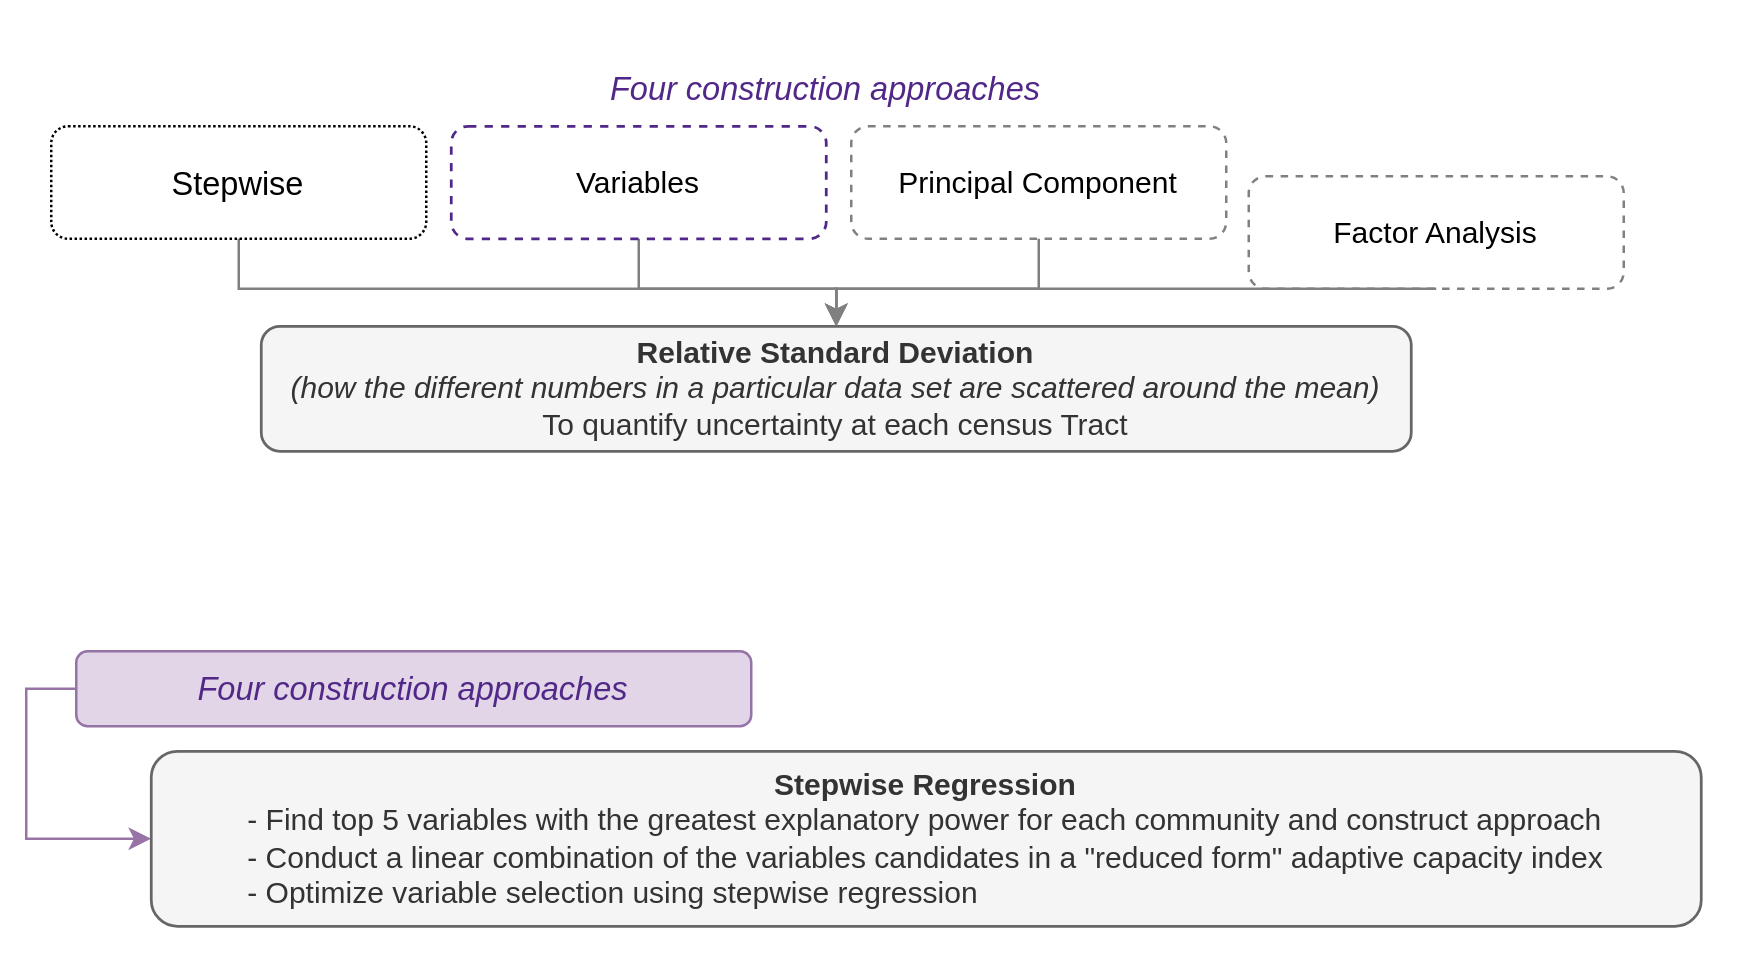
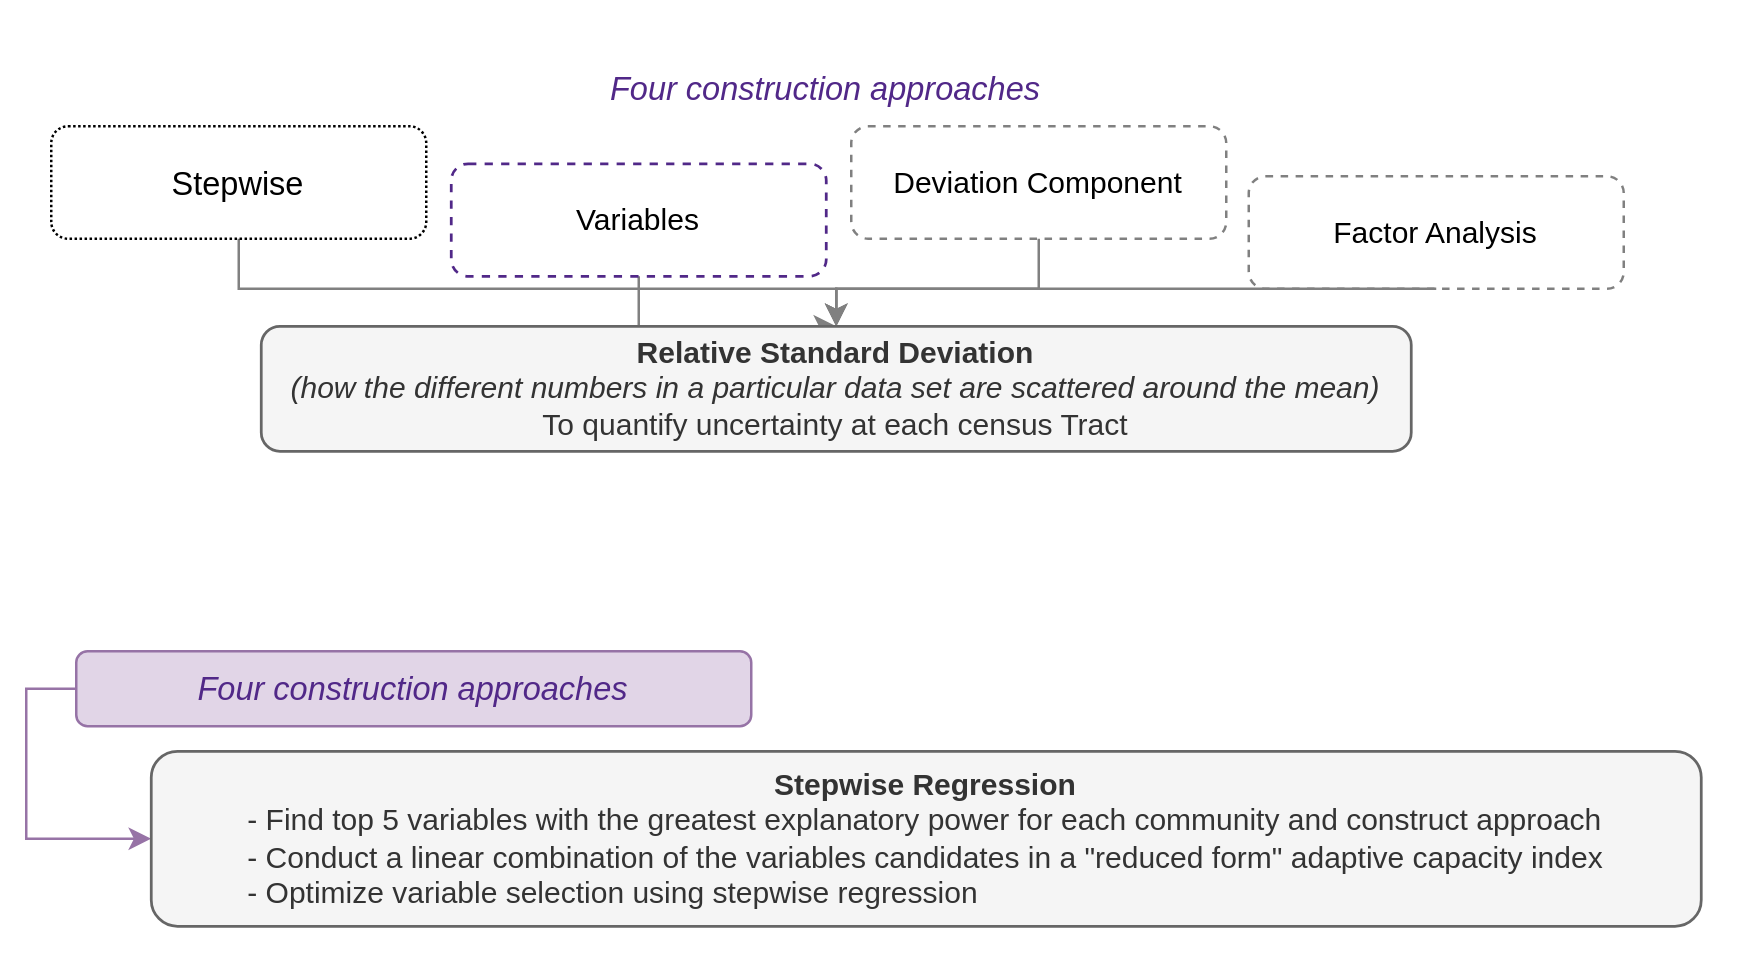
node "Variables": moved (639, 183) -> (639, 220)
node "Principal Component": label "Principal Component" -> "Deviation Component"
